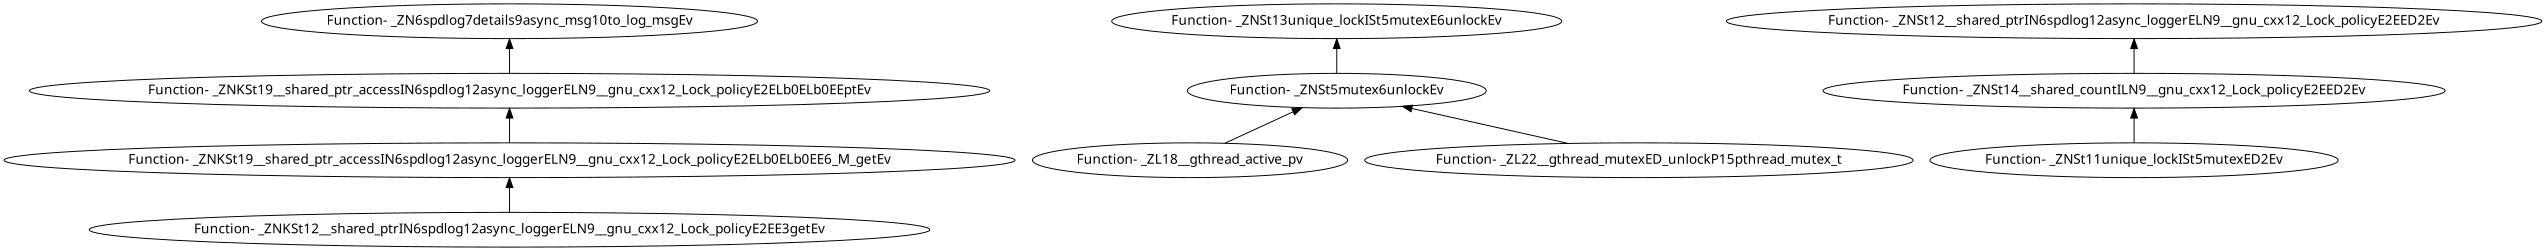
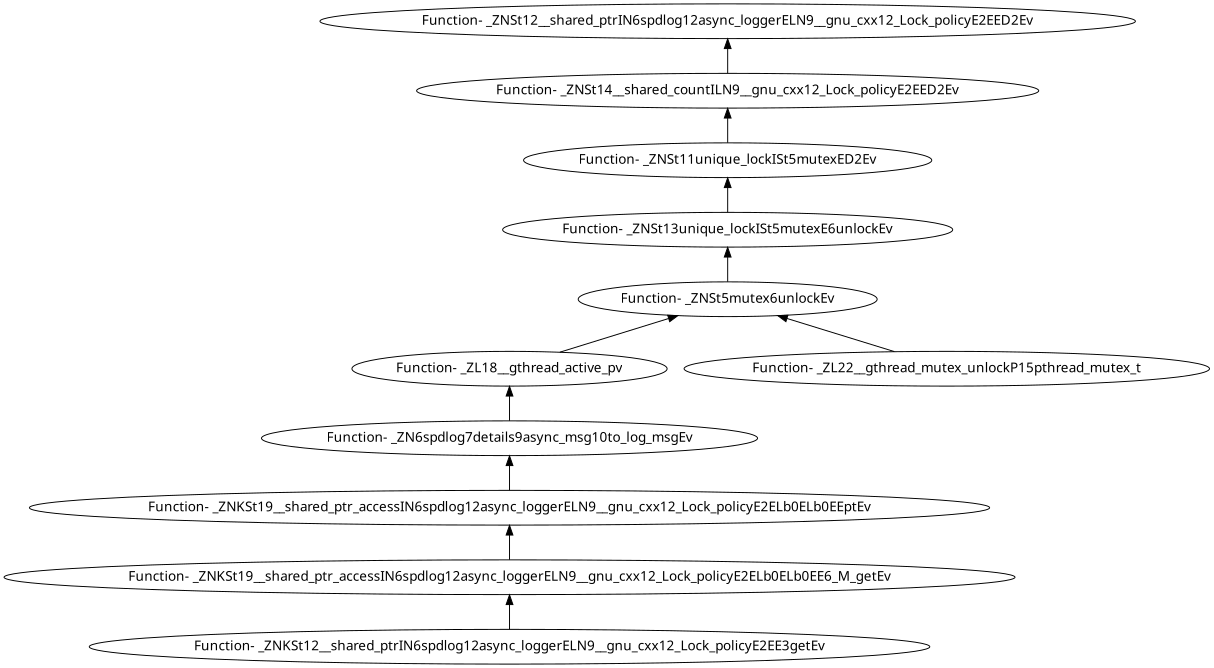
node "Function- _ZL22__gthread_mutexED_unlockP15pthread_mutex_t": label "Function- _ZL22__gthread_mutexED_unlockP15pthread_mutex_t" -> "Function- _ZL22__gthread_mutex_unlockP15pthread_mutex_t"
edge "Function- _ZNSt13unique_lockISt5mutexE6unlockEv" -> "Function- _ZNSt11unique_lockISt5mutexED2Ev": added
edge "Function- _ZN6spdlog7details9async_msg10to_log_msgEv" -> "Function- _ZL18__gthread_active_pv": added
